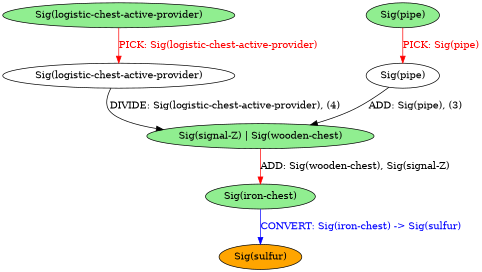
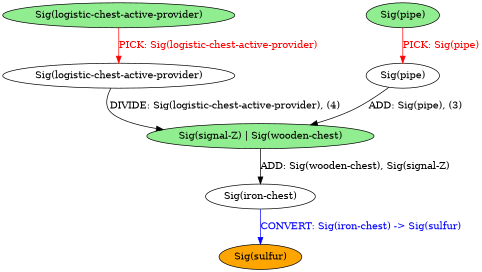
edge "Sig(signal-Z) | Sig(wooden-chest)" -> "Sig(iron-chest)": color red -> black
node "Sig(iron-chest)": fillcolor lightgreen -> white
